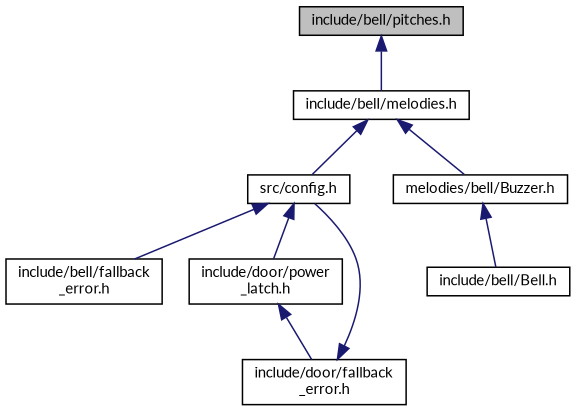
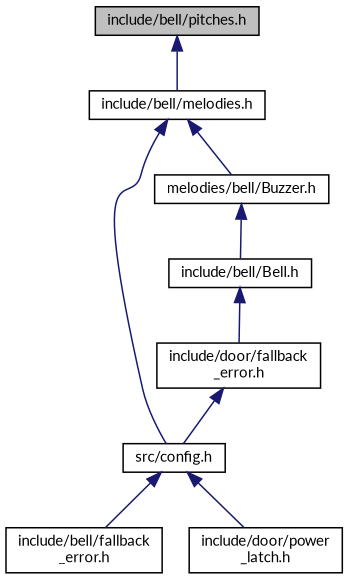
edge "include/door/fallback _error.h" -> "include/door/power _latch.h": now "include/door/fallback _error.h" -> "include/bell/Bell.h"
